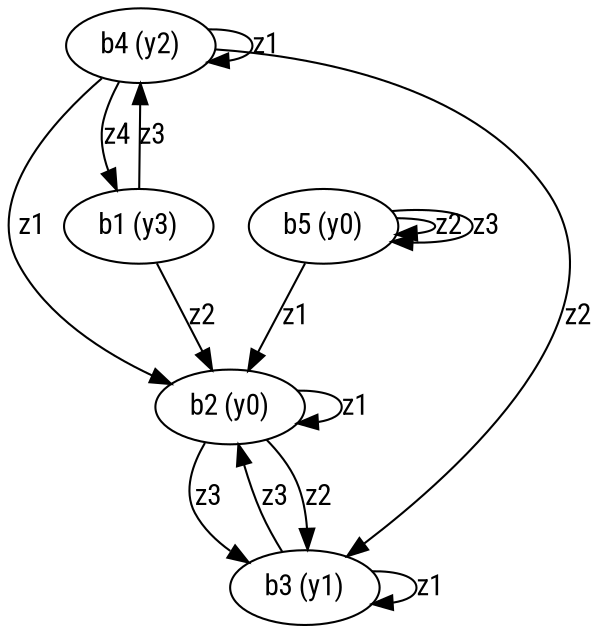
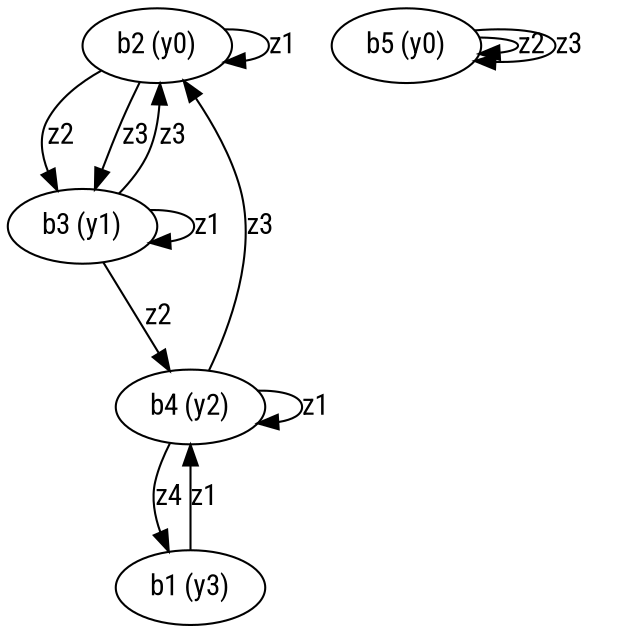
edge "b1 (y3)" -> "b4 (y2)": label "z3" -> "z1"
edge "b4 (y2)" -> "b3 (y1)": reversed
edge "b4 (y2)" -> "b2 (y0)": label "z1" -> "z3"
edge "b1 (y3)" -> "b2 (y0)": removed, label "z2"
edge "b5 (y0)" -> "b2 (y0)": removed, label "z1"
